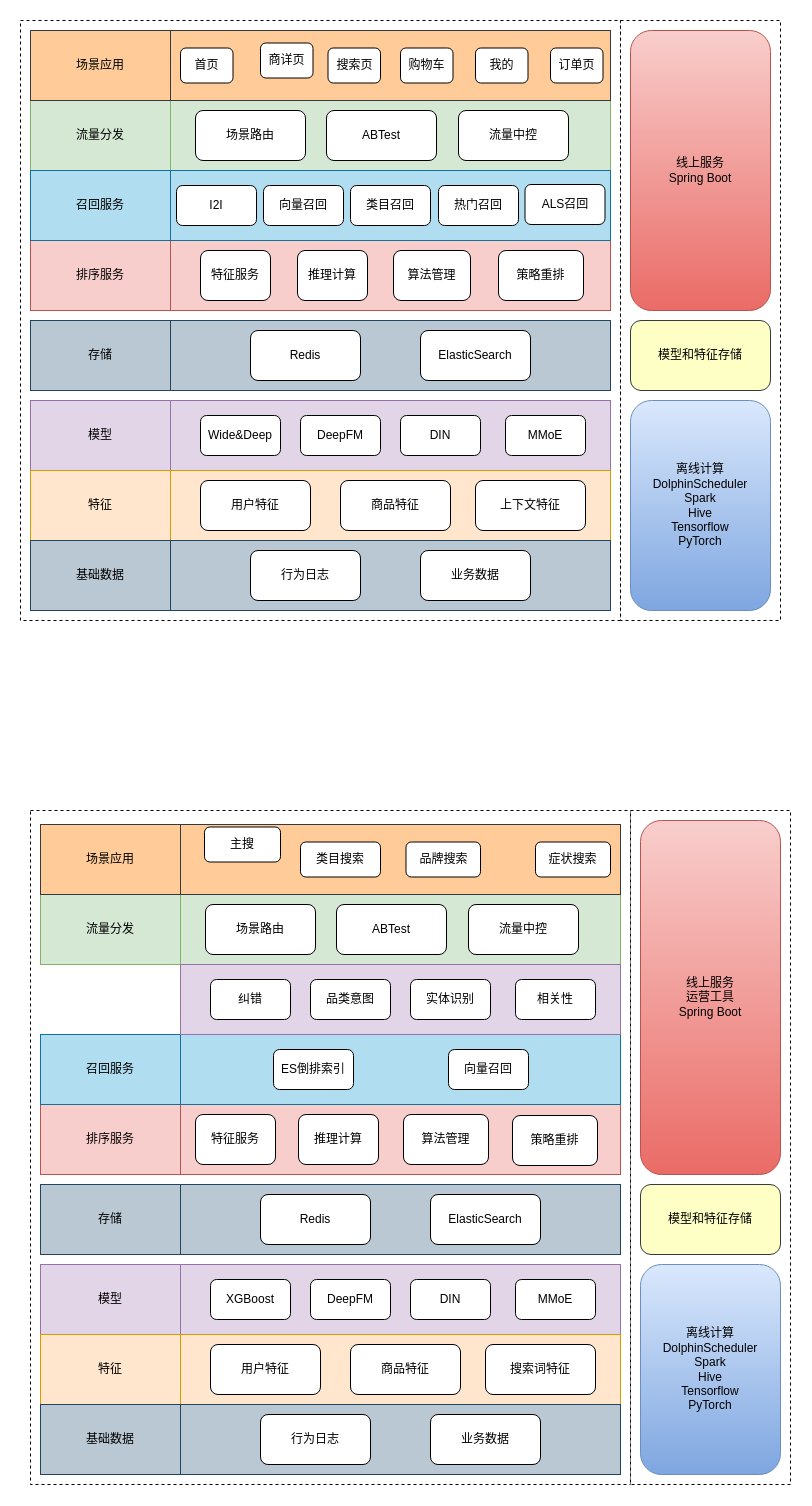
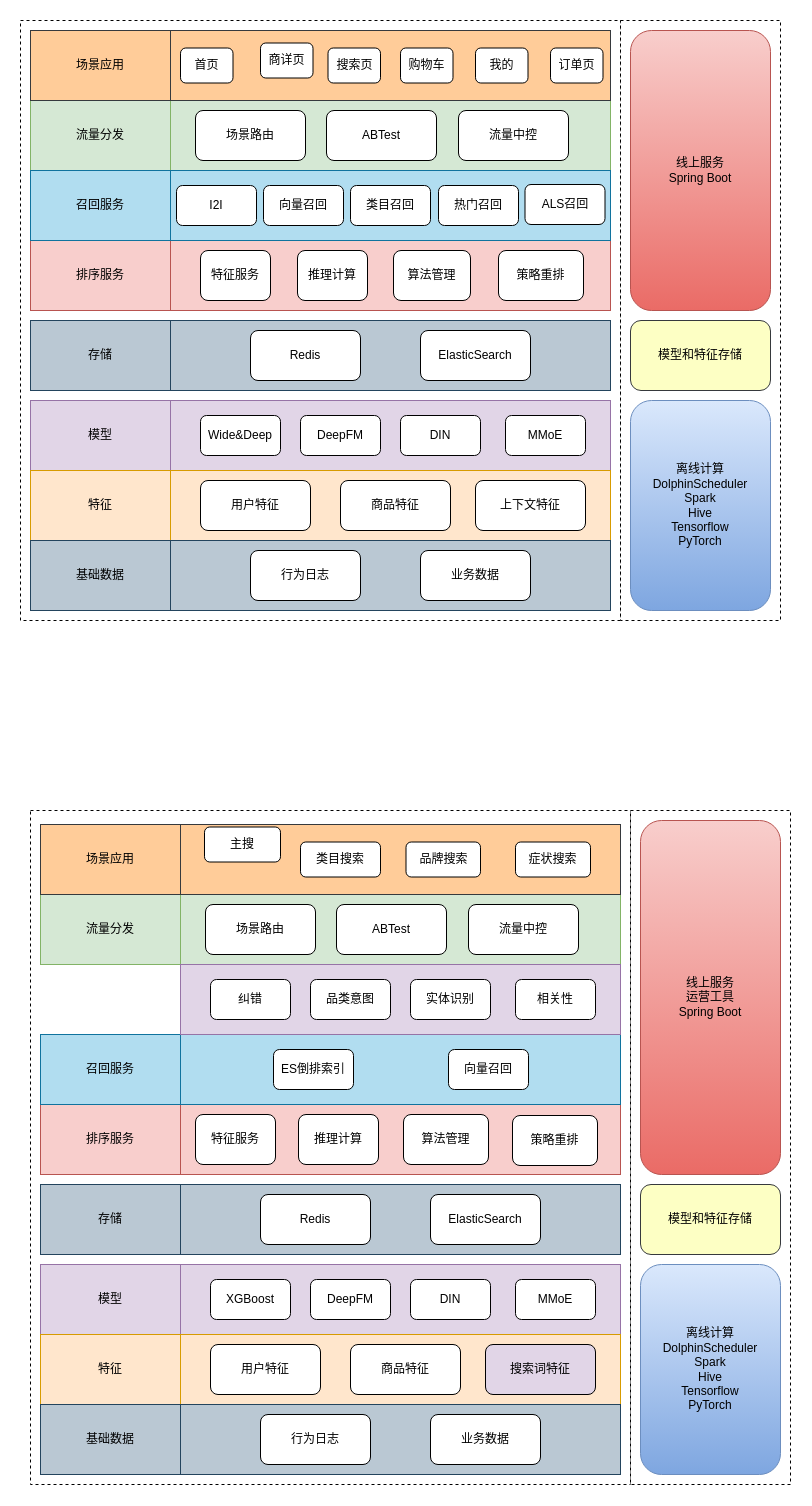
node "症状搜索": moved (573, 860) -> (553, 860)
node "搜索词特征": fillcolor #ffffff -> #e1d5e7
